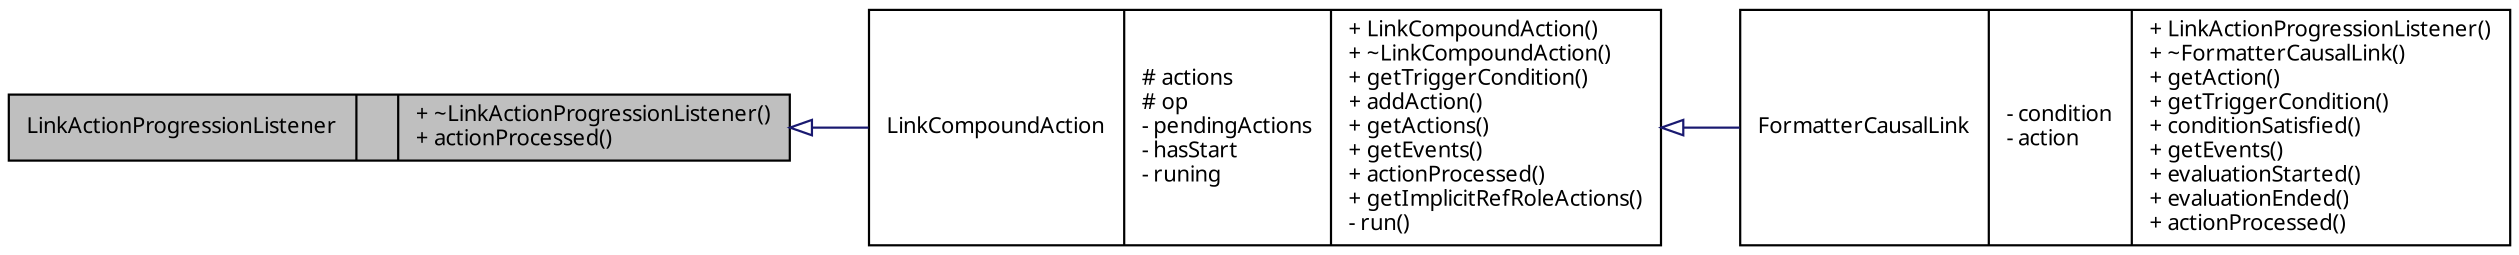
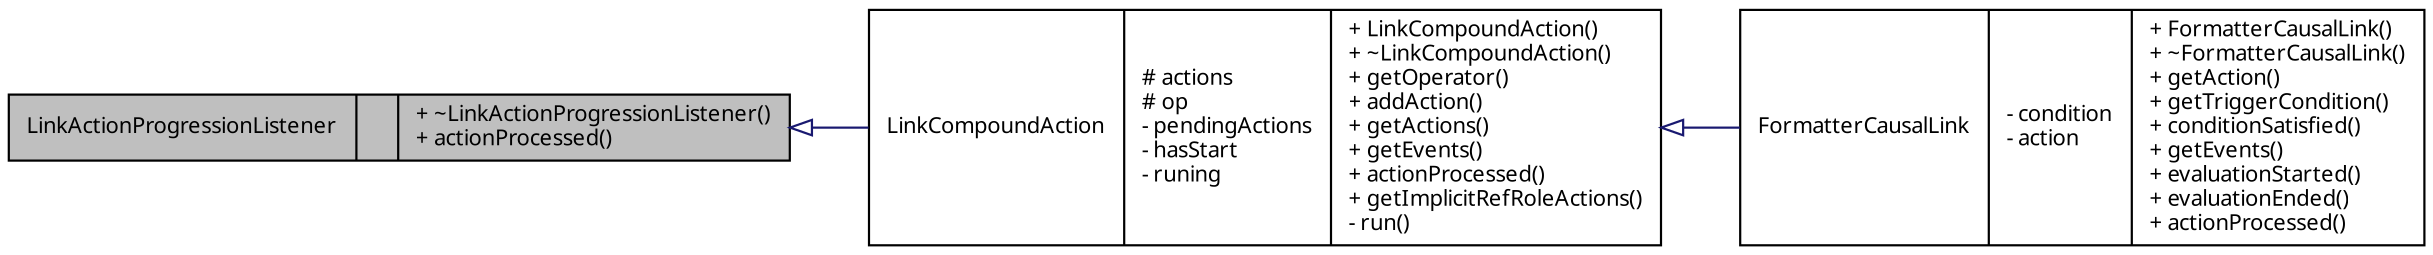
node "FormatterCausalLink": text "+ LinkActionProgressionListener()" -> "+ FormatterCausalLink()"
node "LinkCompoundAction": text "+ getTriggerCondition()" -> "+ getOperator()"
